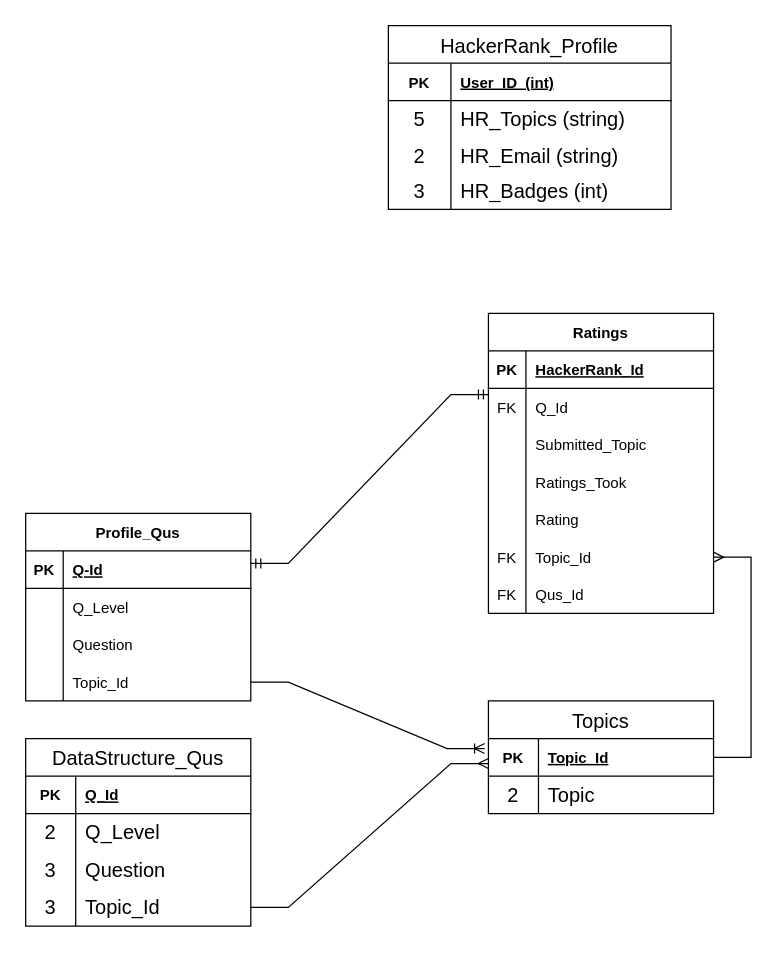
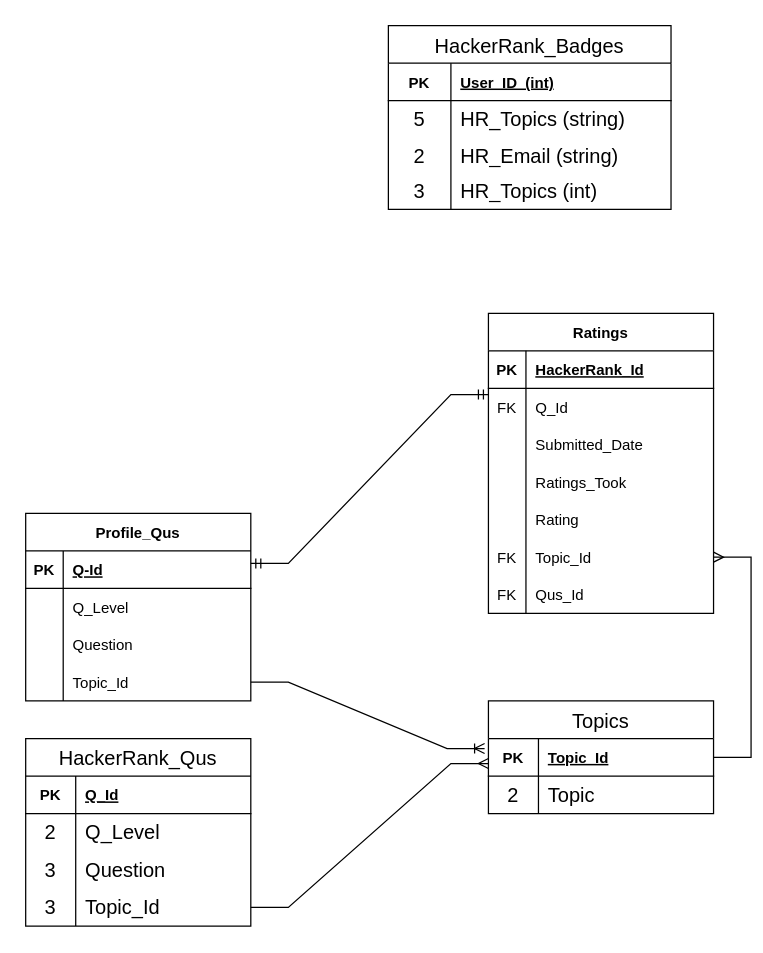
node "HackerRank_Profile": label "HackerRank_Profile" -> "HackerRank_Badges"
node "HR_Badges (int)": label "HR_Badges (int)" -> "HR_Topics (int)"
node "Submitted_Topic": label "Submitted_Topic" -> "Submitted_Date"
node "DataStructure_Qus": label "DataStructure_Qus" -> "HackerRank_Qus"
